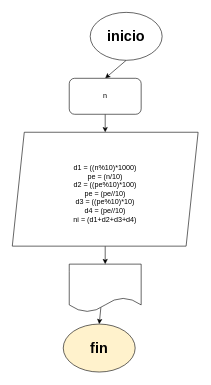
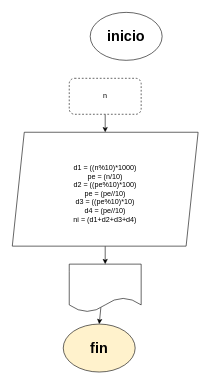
edge "inicio" -> "n": removed
node "n": style solid -> dashed
